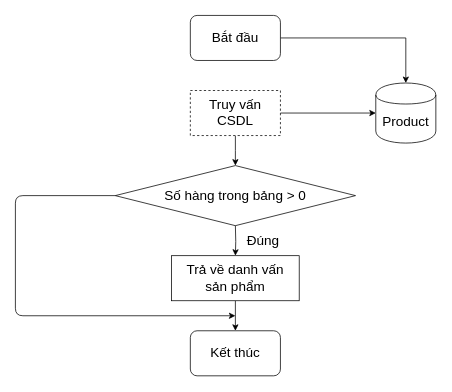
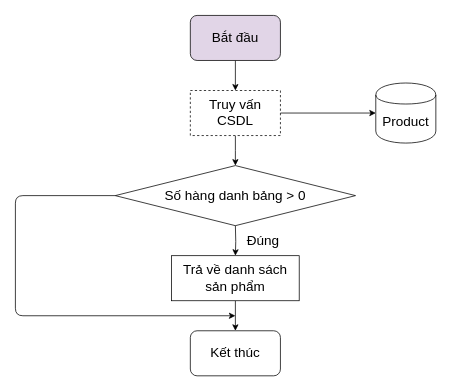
node "Bắt đầu": fillcolor #ffffff -> #e1d5e7
edge "Bắt đầu" -> "Product": now "Bắt đầu" -> "Truy vấn CSDL"
node "Số hàng trong bảng > 0": label "Số hàng trong bảng > 0" -> "Số hàng danh bảng > 0"
node "Trả về danh vấn sản phẩm": label "Trả về danh vấn sản phẩm" -> "Trả về danh sách sản phẩm"
